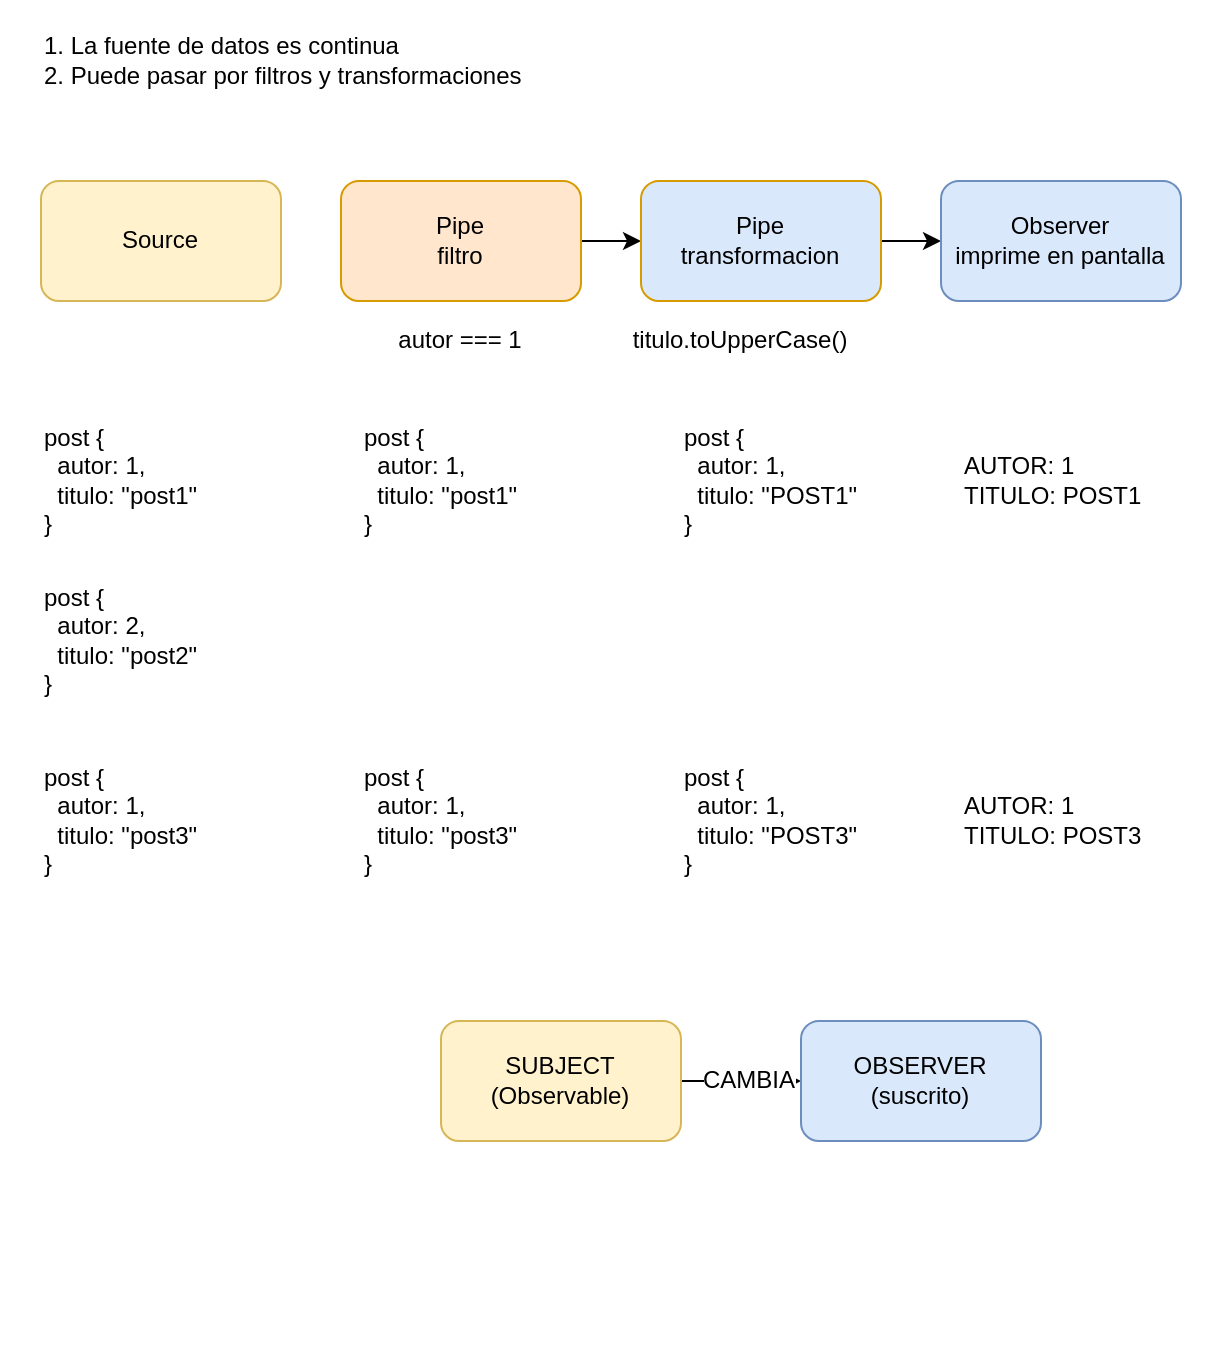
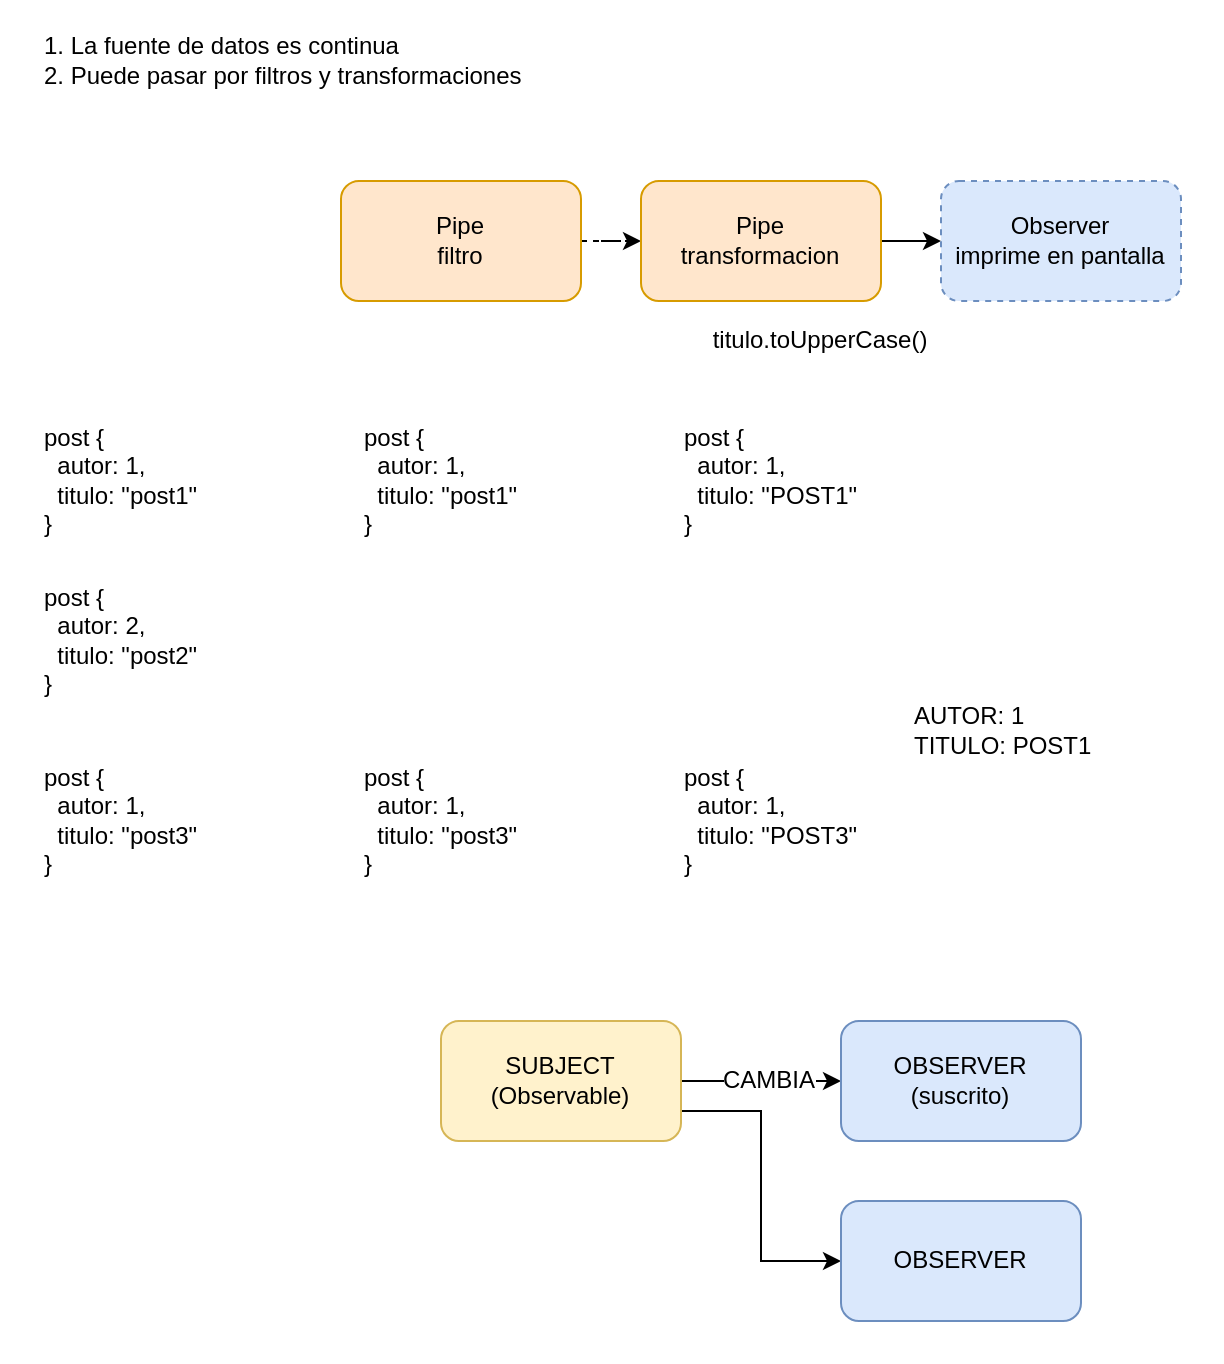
node "Source": removed
edge "Pipe filtro" -> "Pipe transformacion": style solid -> dashed
node "Pipe transformacion": fillcolor #dae8fc -> #ffe6cc
node "Observer imprime en pantalla": style solid -> dashed
node "autor === 1": removed
node "titulo.toUpperCase()": moved (741, 341) -> (821, 341)
node "AUTOR: 1 TITULO: POST1": moved (1061, 481) -> (1011, 731)
node "AUTOR: 1 TITULO: POST3": removed
node "OBSERVER (suscrito)": moved (921, 1081) -> (961, 1081)
edge "SUBJECT (Observable)" -> "OBSERVER": added
node "OBSERVER": added
